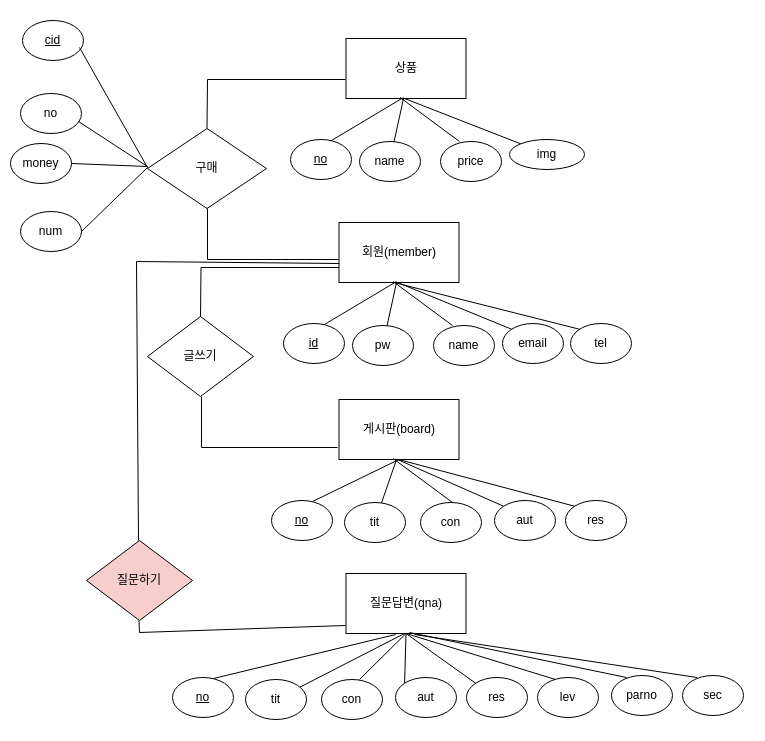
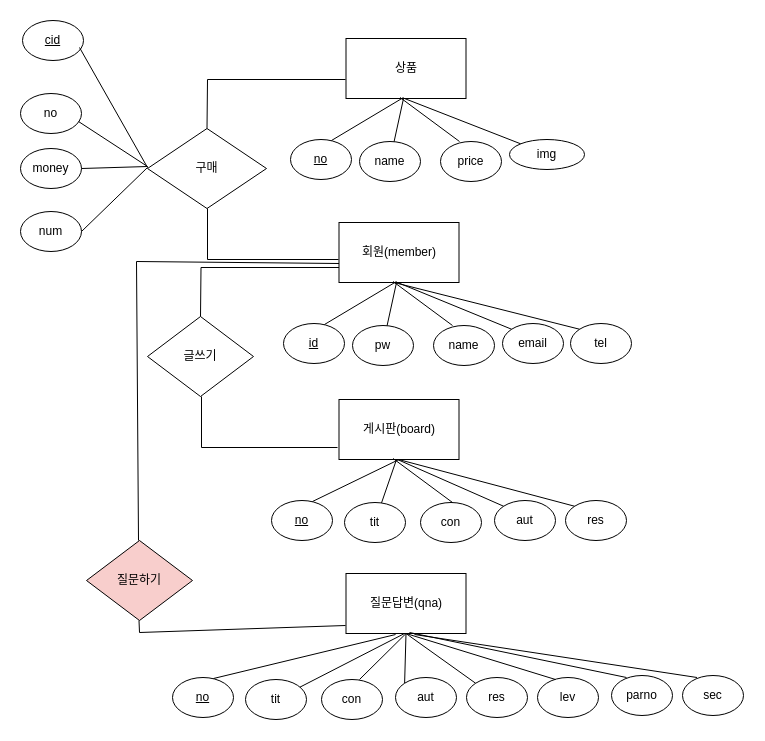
node "money": moved (41, 164) -> (51, 169)
